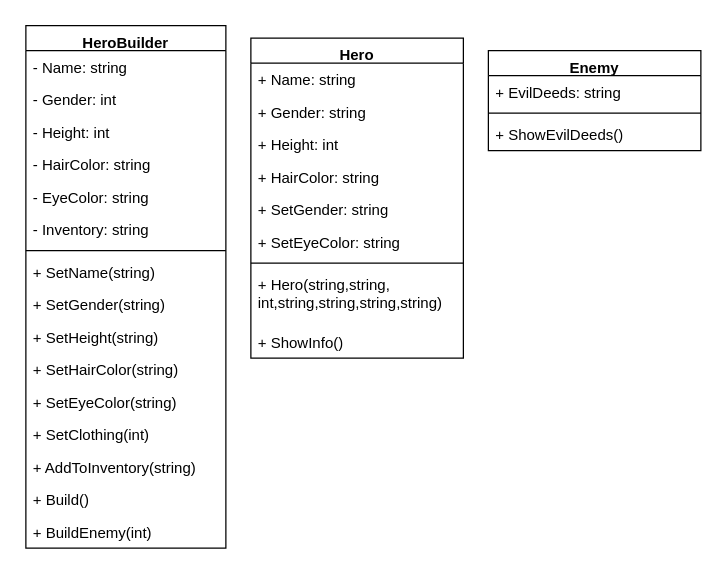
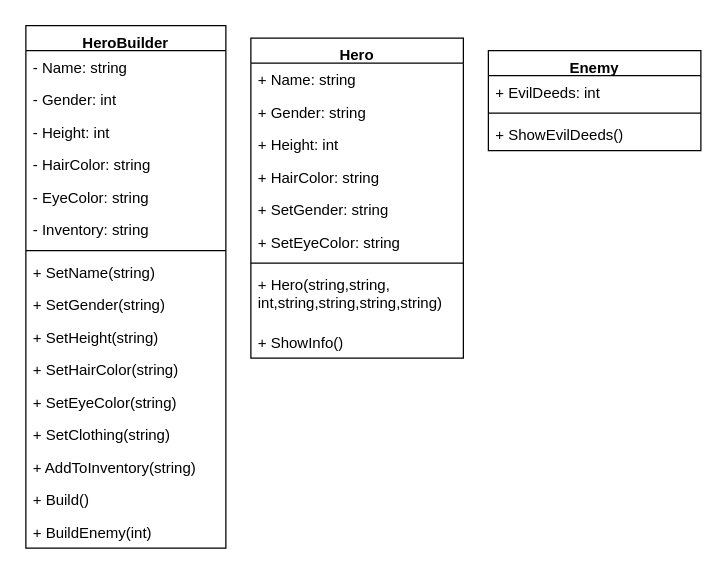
node "+ EvilDeeds: string": label "+ EvilDeeds: string" -> "+ EvilDeeds: int"
node "+ SetClothing(int)": label "+ SetClothing(int)" -> "+ SetClothing(string)"
